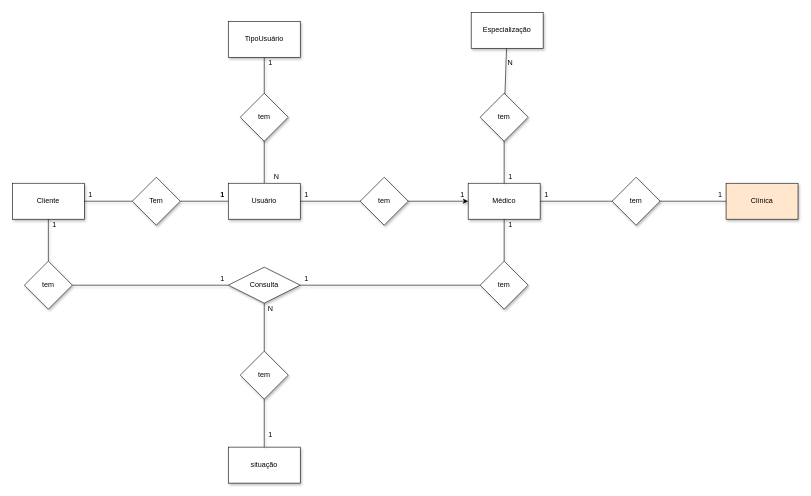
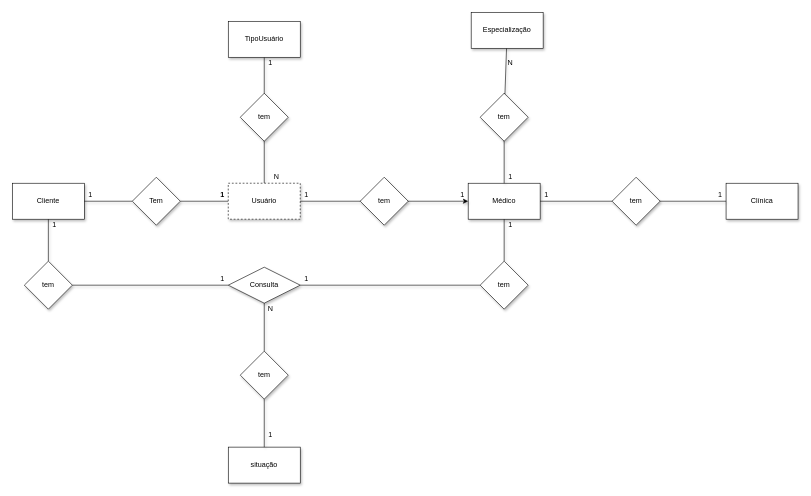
node "Usuário": style solid -> dashed
node "Clínica": fillcolor #ffe6cc -> #ffffff
